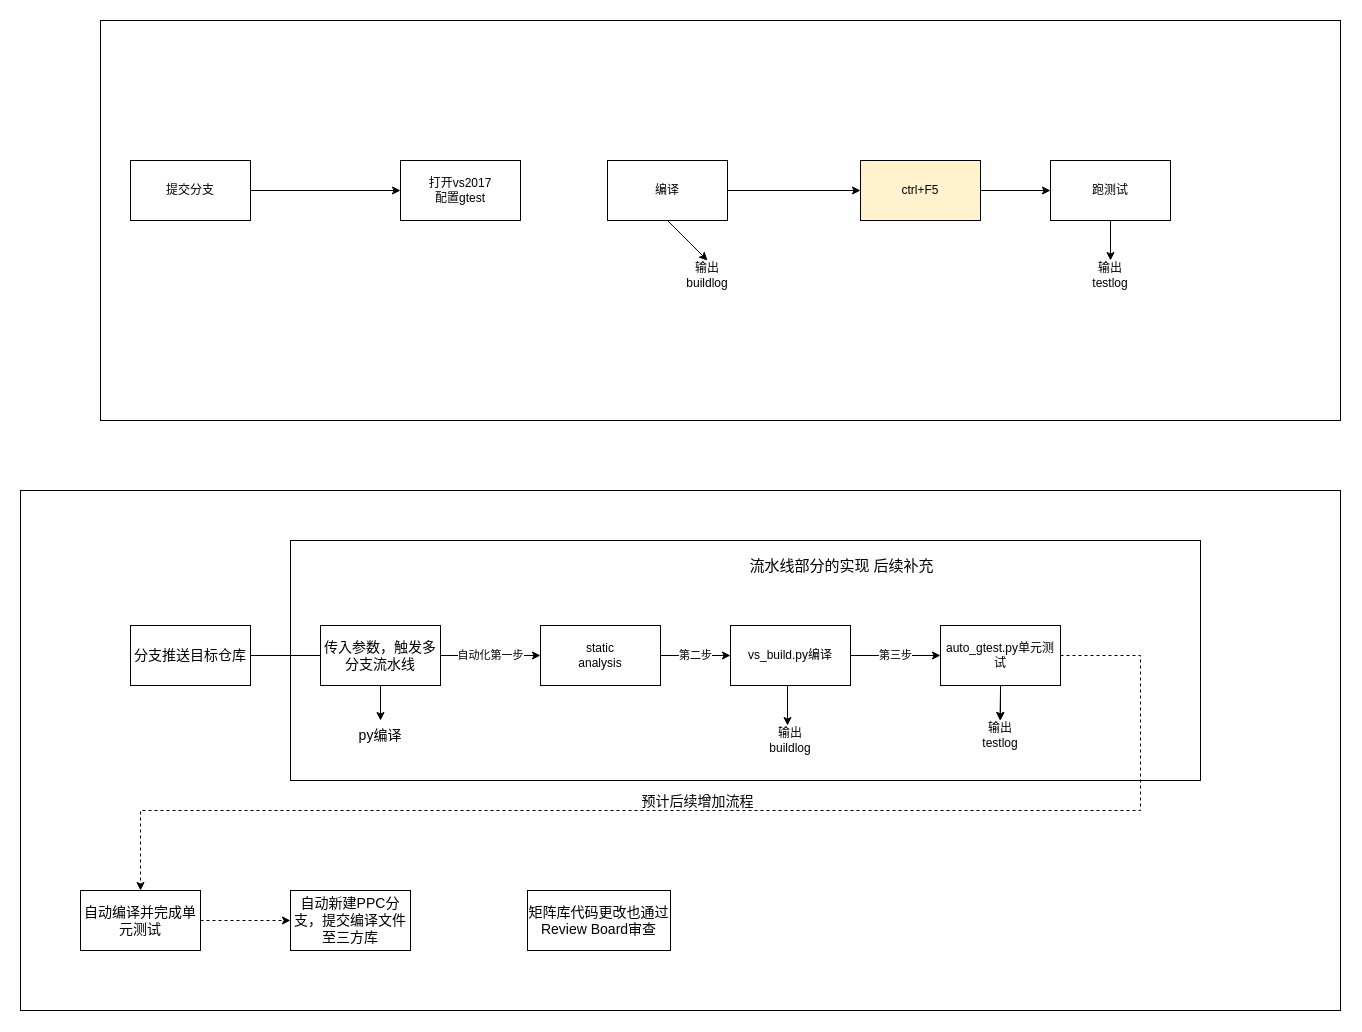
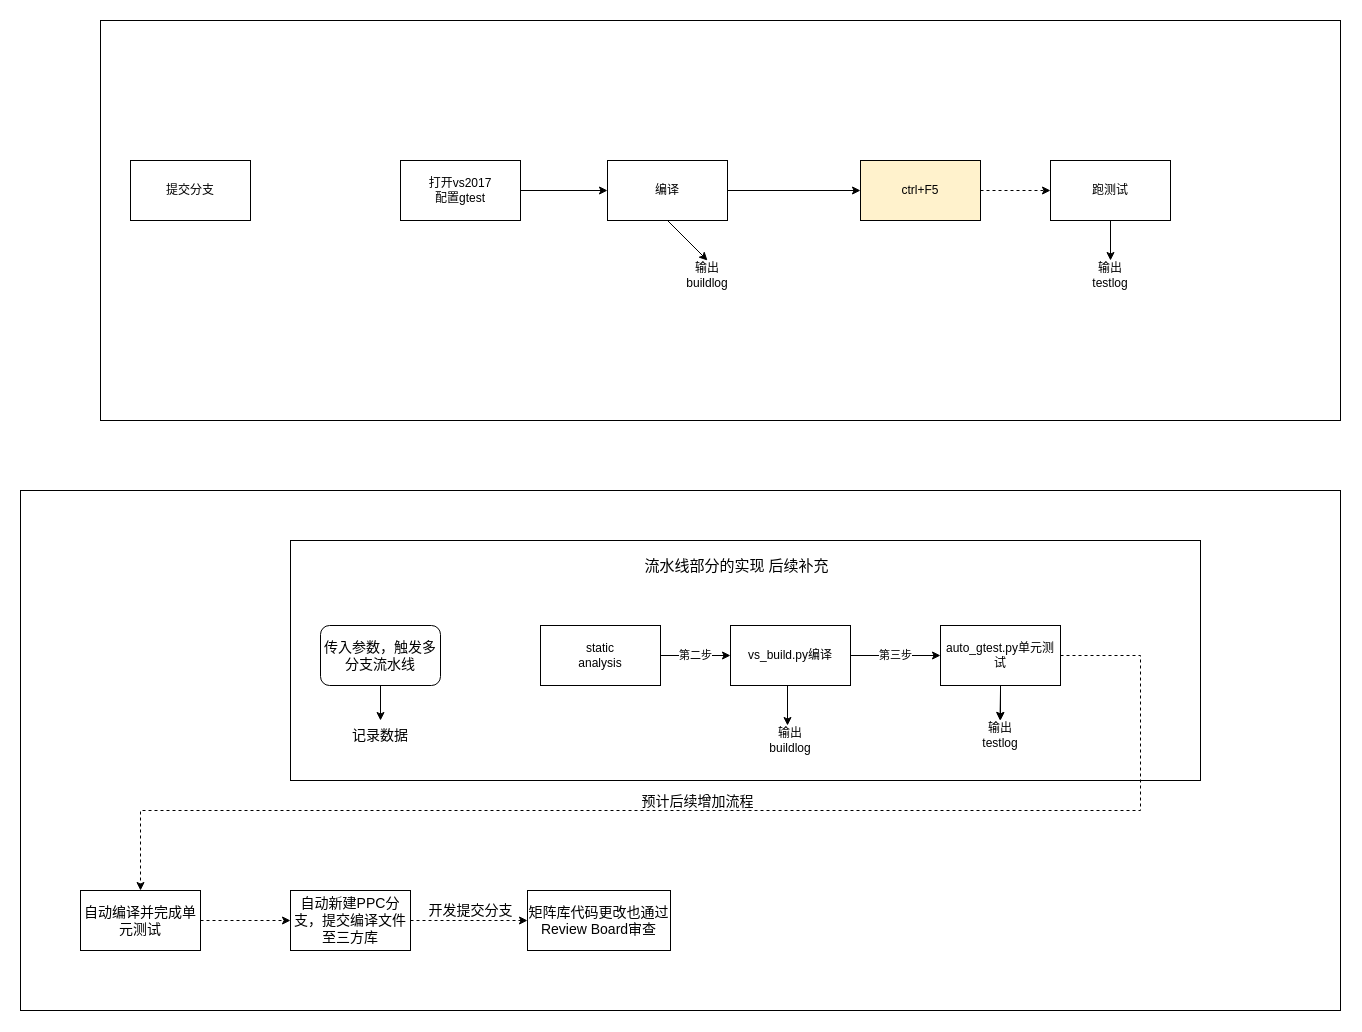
edge "提交分支" -> "打开vs2017 配置gtest": removed
edge "打开vs2017 配置gtest" -> "编译": added
edge "ctrl+F5" -> "跑测试": style solid -> dashed
node "流水线部分的实现 后续补充": moved (842, 566) -> (737, 566)
node "分支推送目标仓库": removed
edge "分支推送目标仓库" -- "传入参数，触发多分支流水线": removed
node "传入参数，触发多分支流水线": shape rectangle -> rounded rectangle
edge "传入参数，触发多分支流水线" -> "static analysis": removed, label "自动化第一步"
node "py编译": label "py编译" -> "记录数据"
edge "自动新建PPC分支，提交编译文件至三方库" -> "矩阵库代码更改也通过Review Board审查": added, label "开发提交分支"
